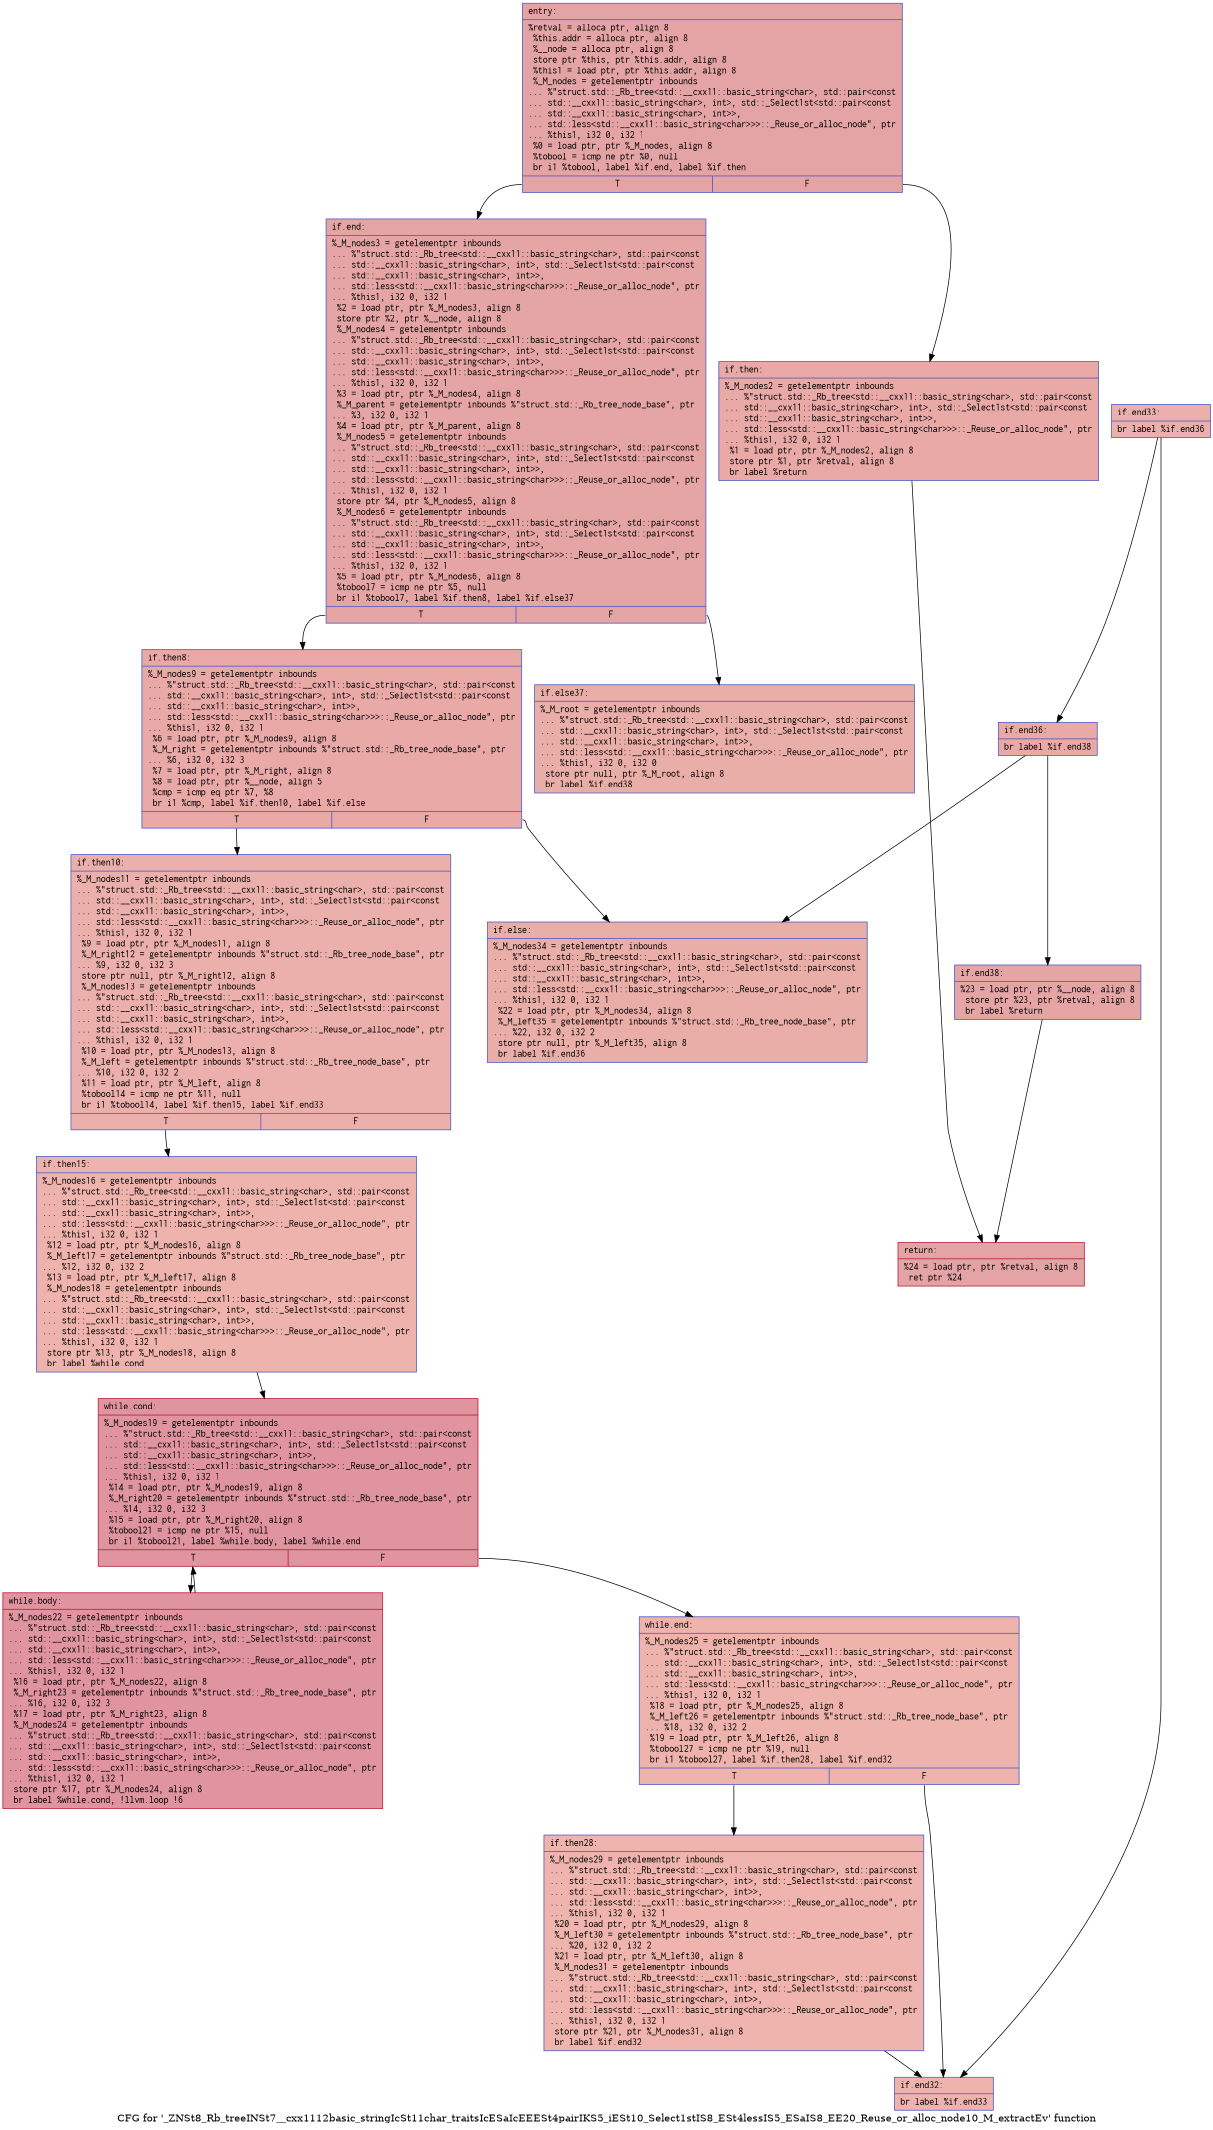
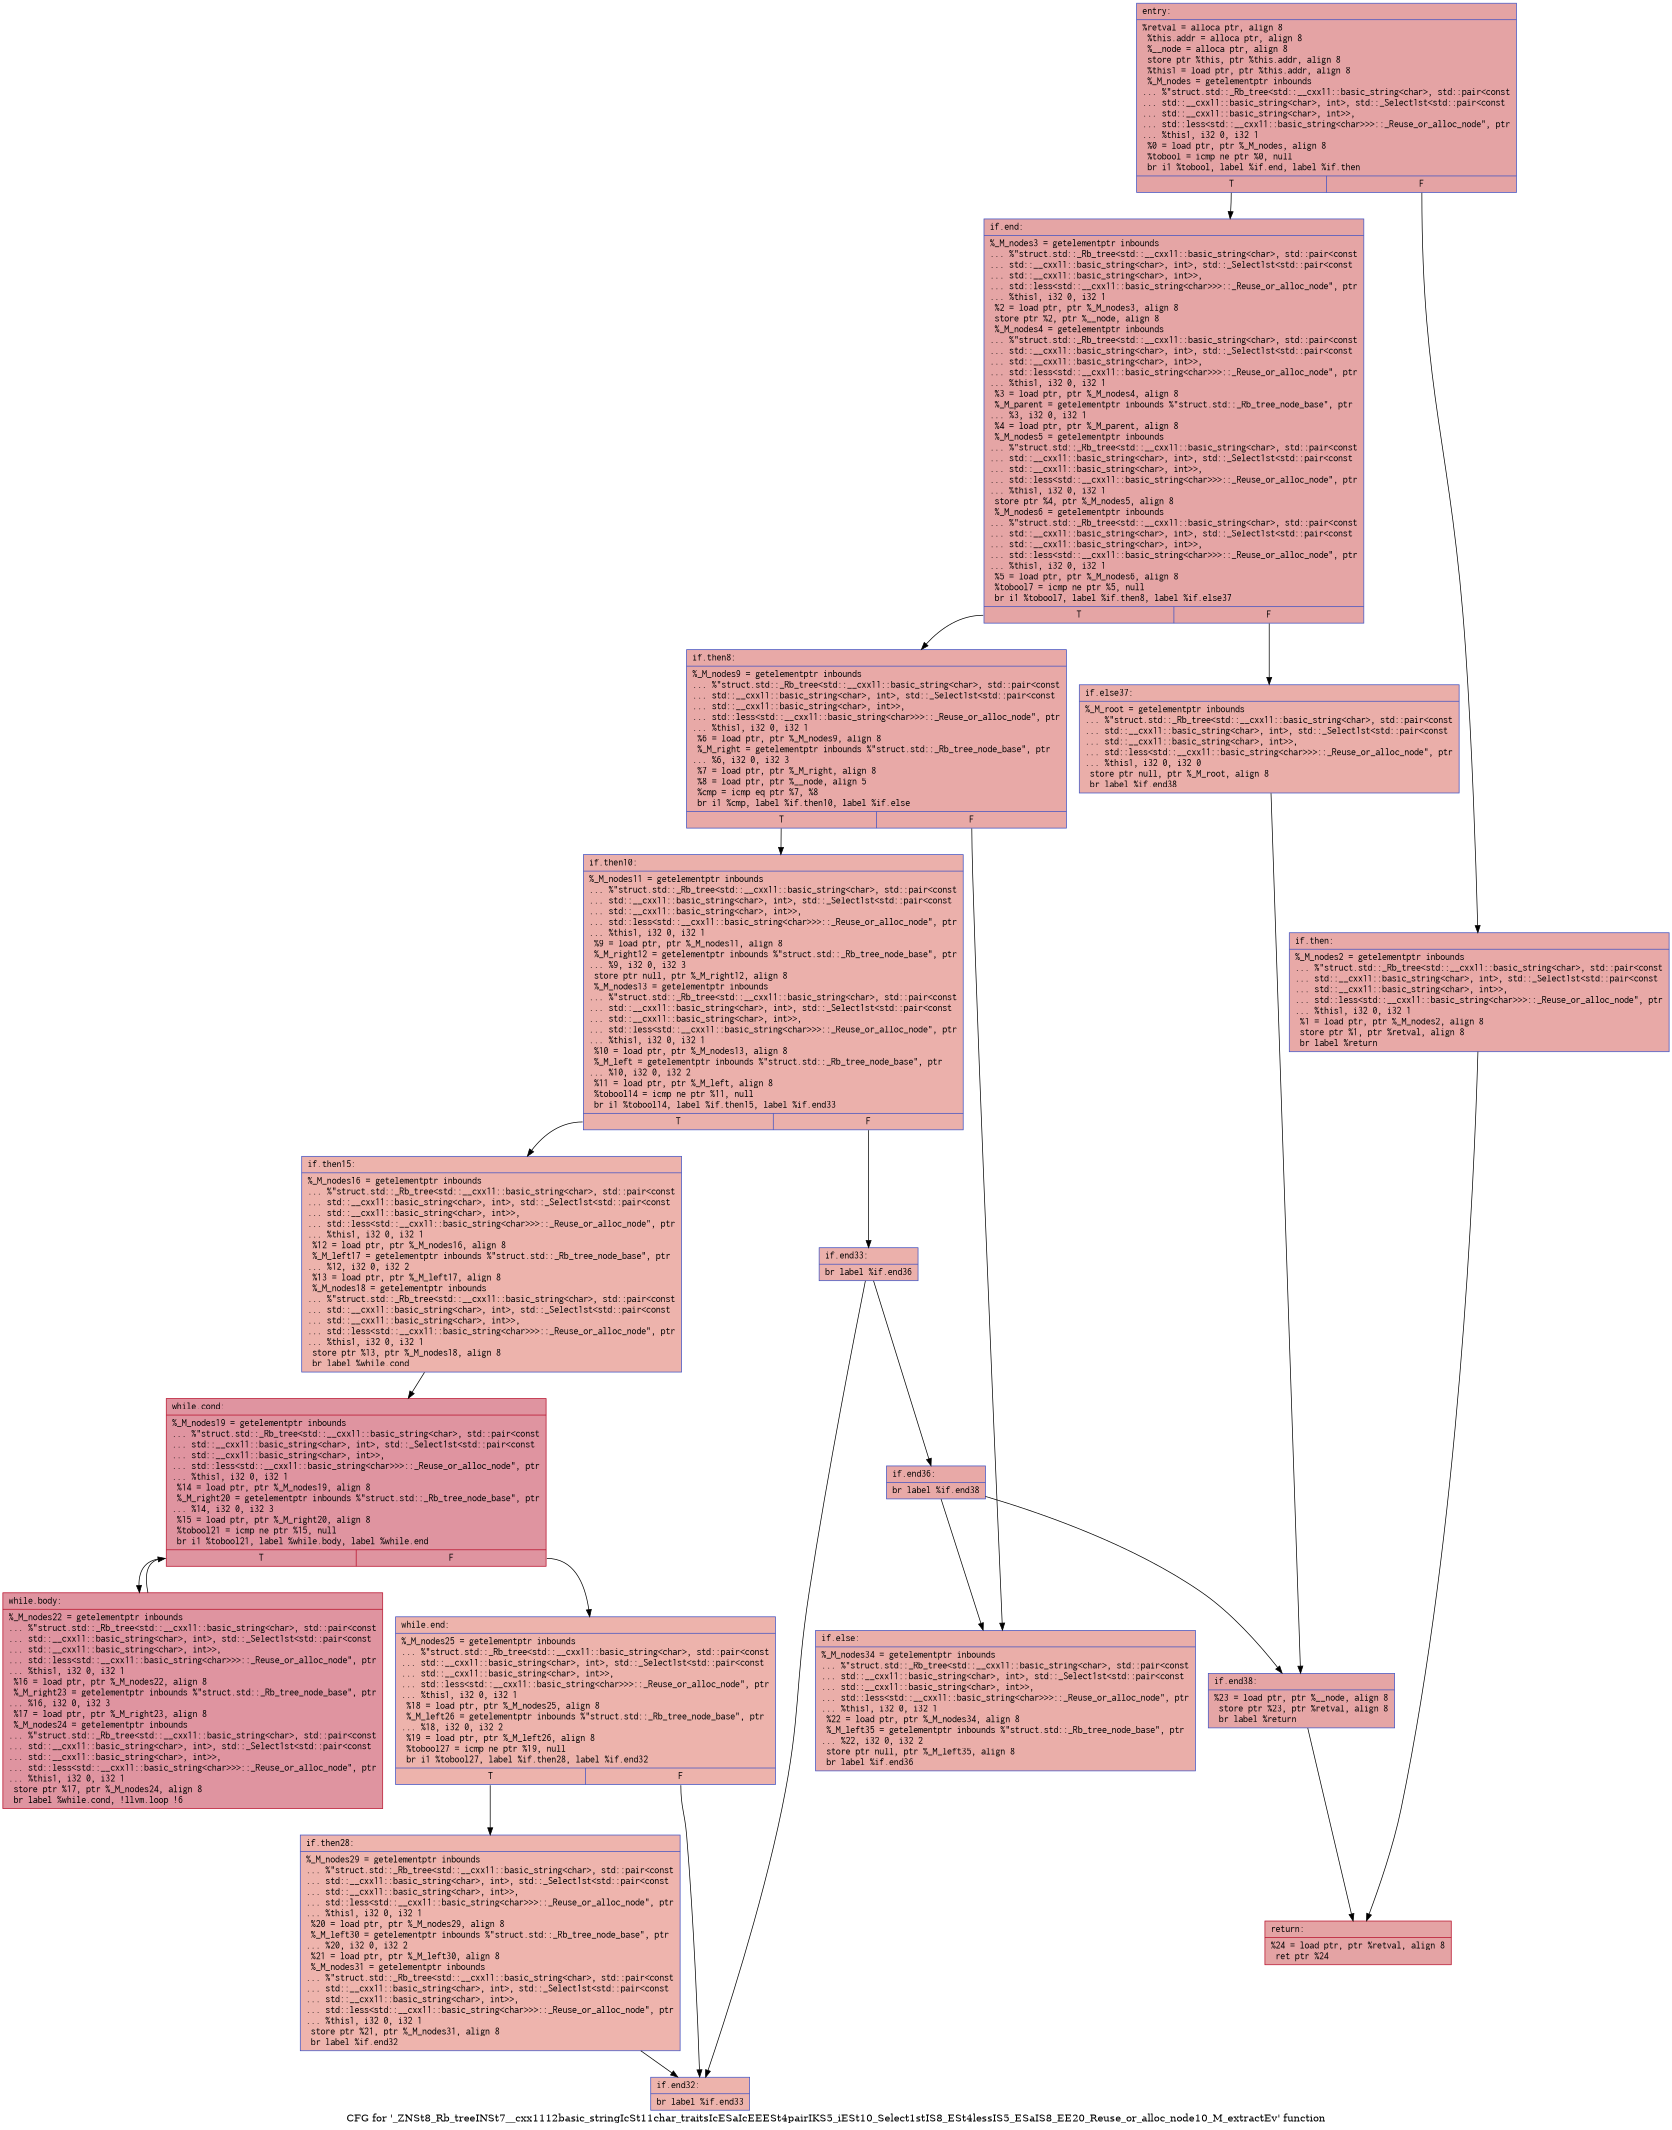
edge "if.then10:" -> "if.end33:": added
edge "if.else37:" -> "if.end38:": added
